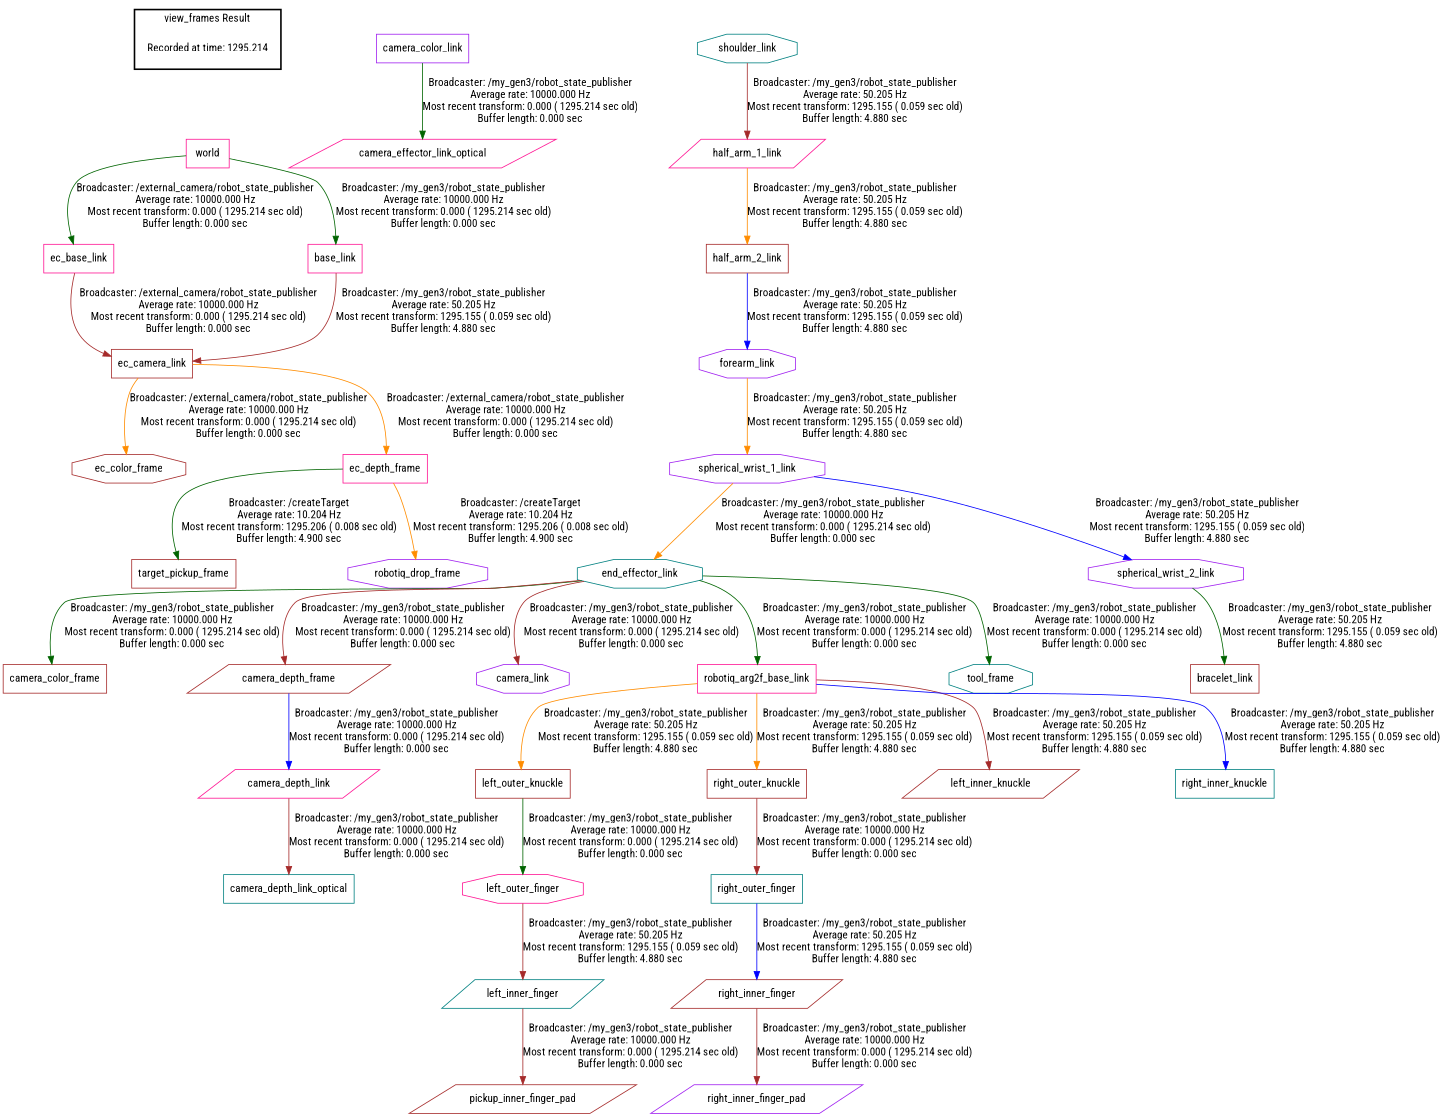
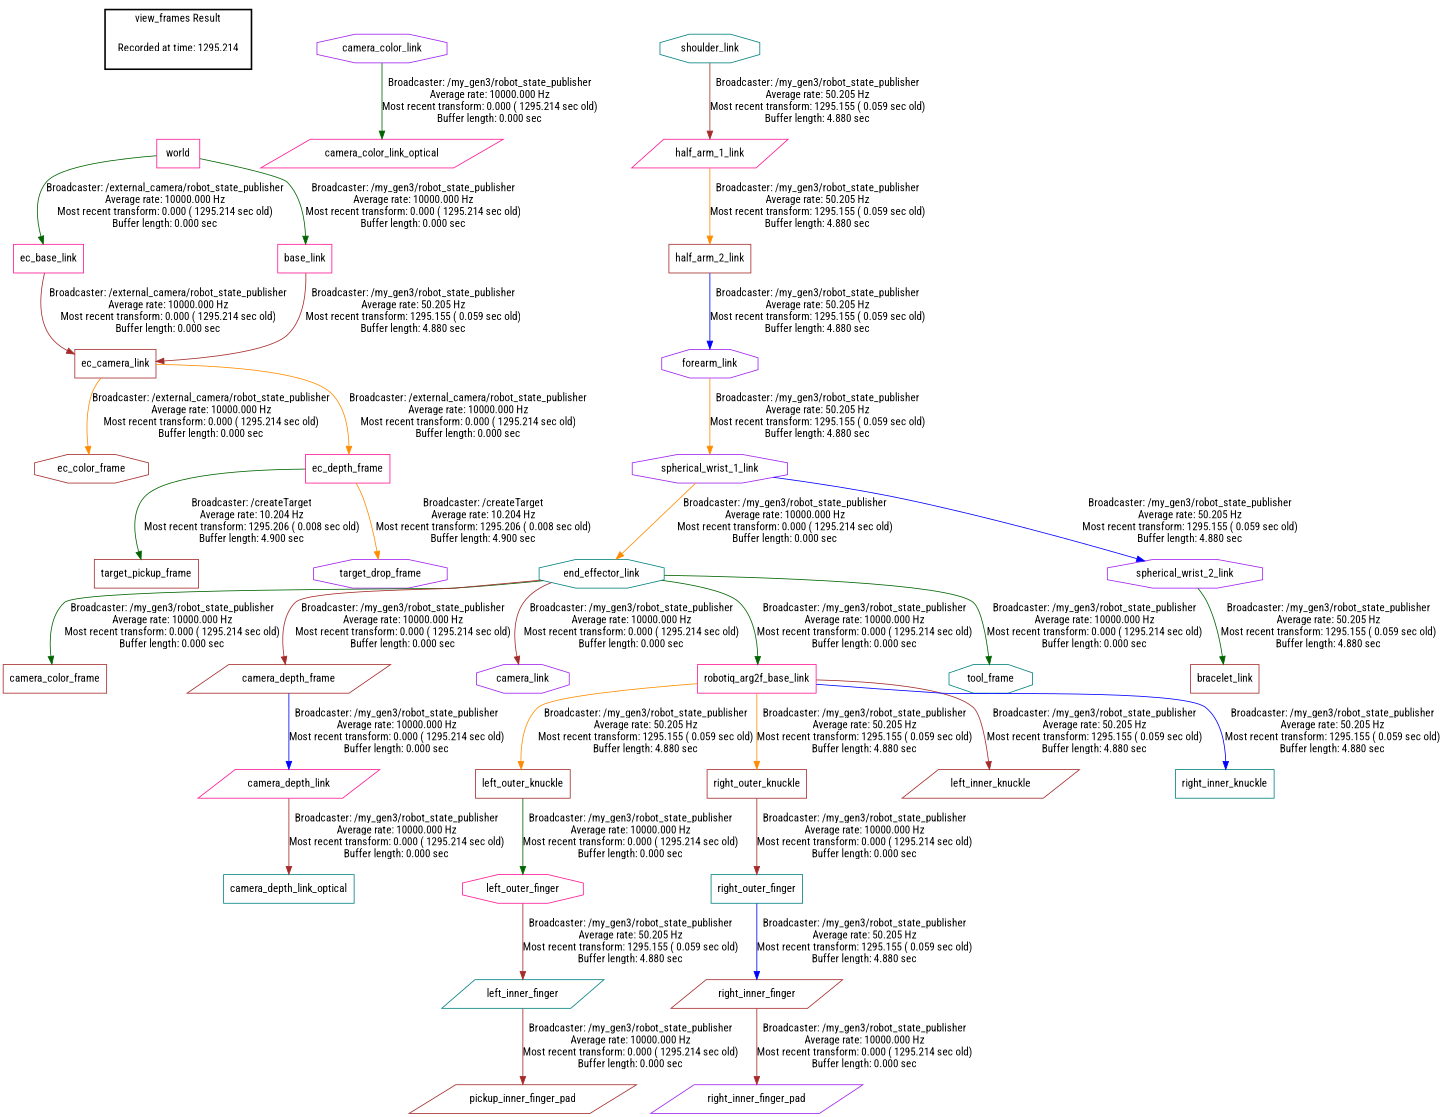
node "camera_color_link": shape box -> octagon
node "camera_effector_link_optical": label "camera_effector_link_optical" -> "camera_color_link_optical"
node "robotiq_drop_frame": label "robotiq_drop_frame" -> "target_drop_frame"
